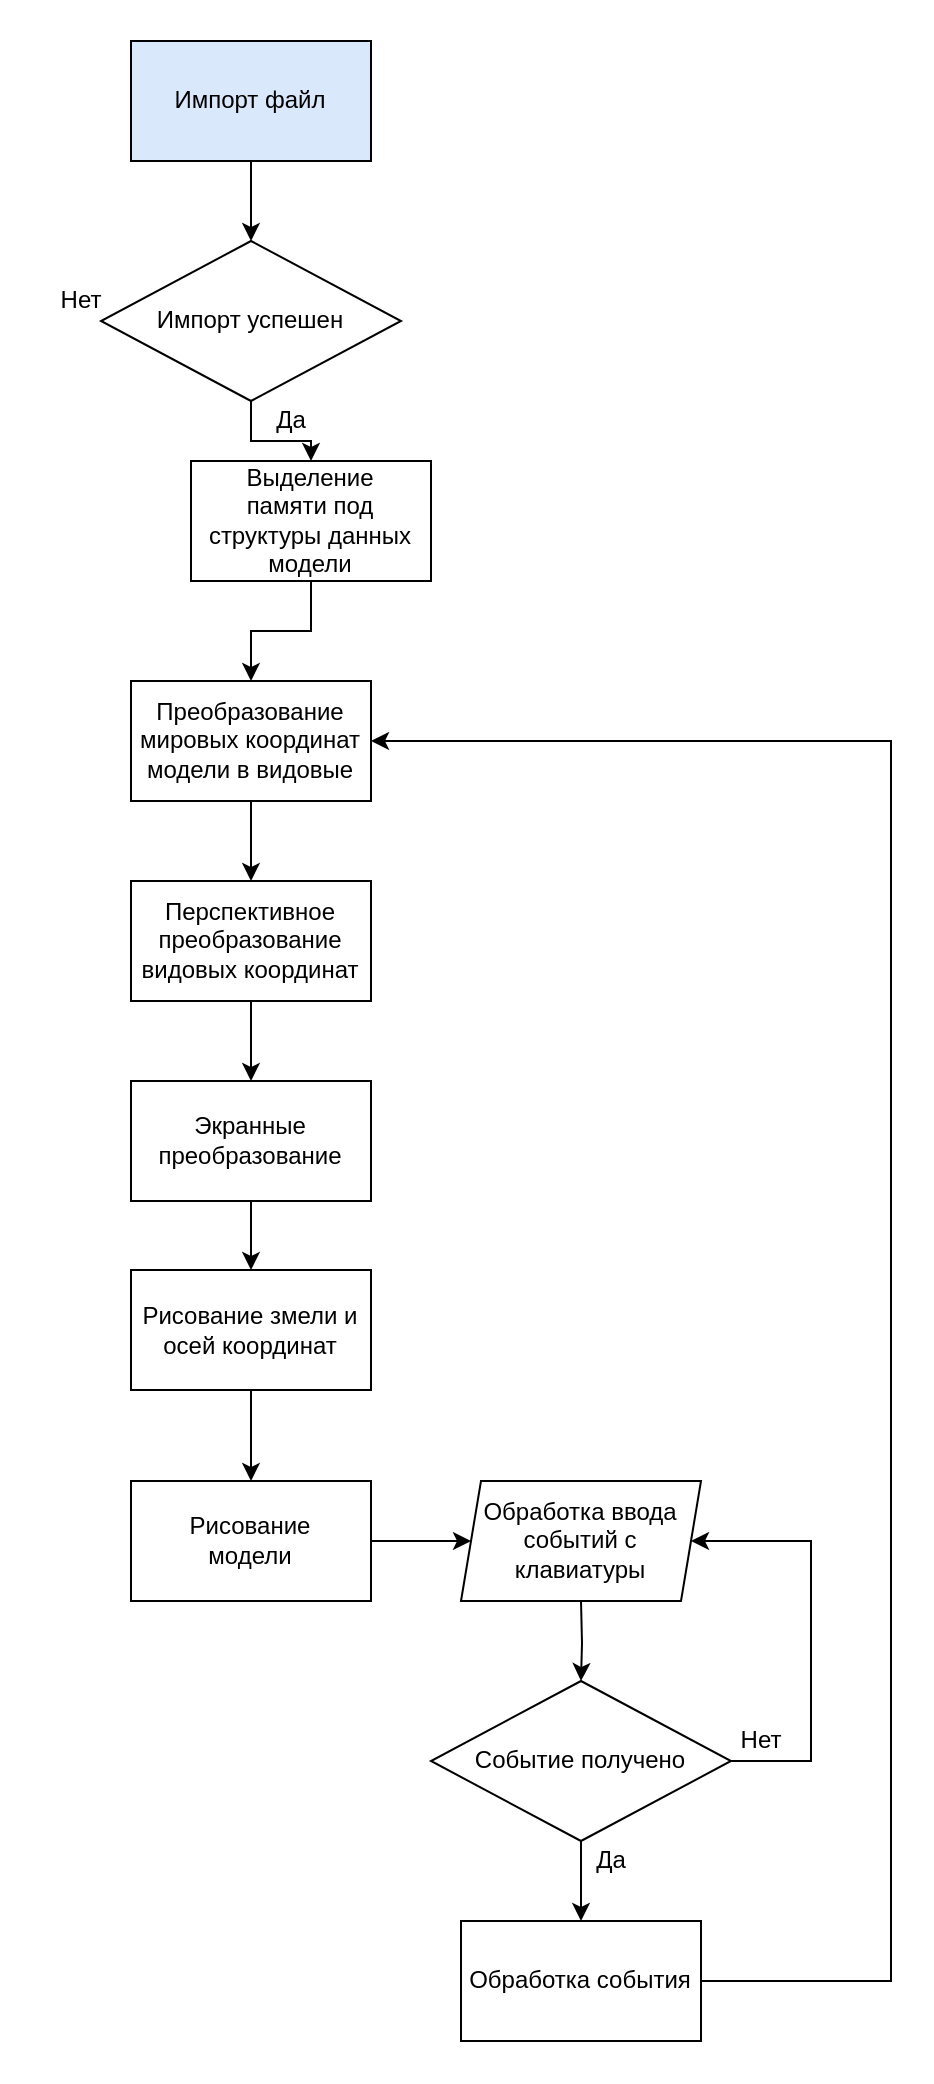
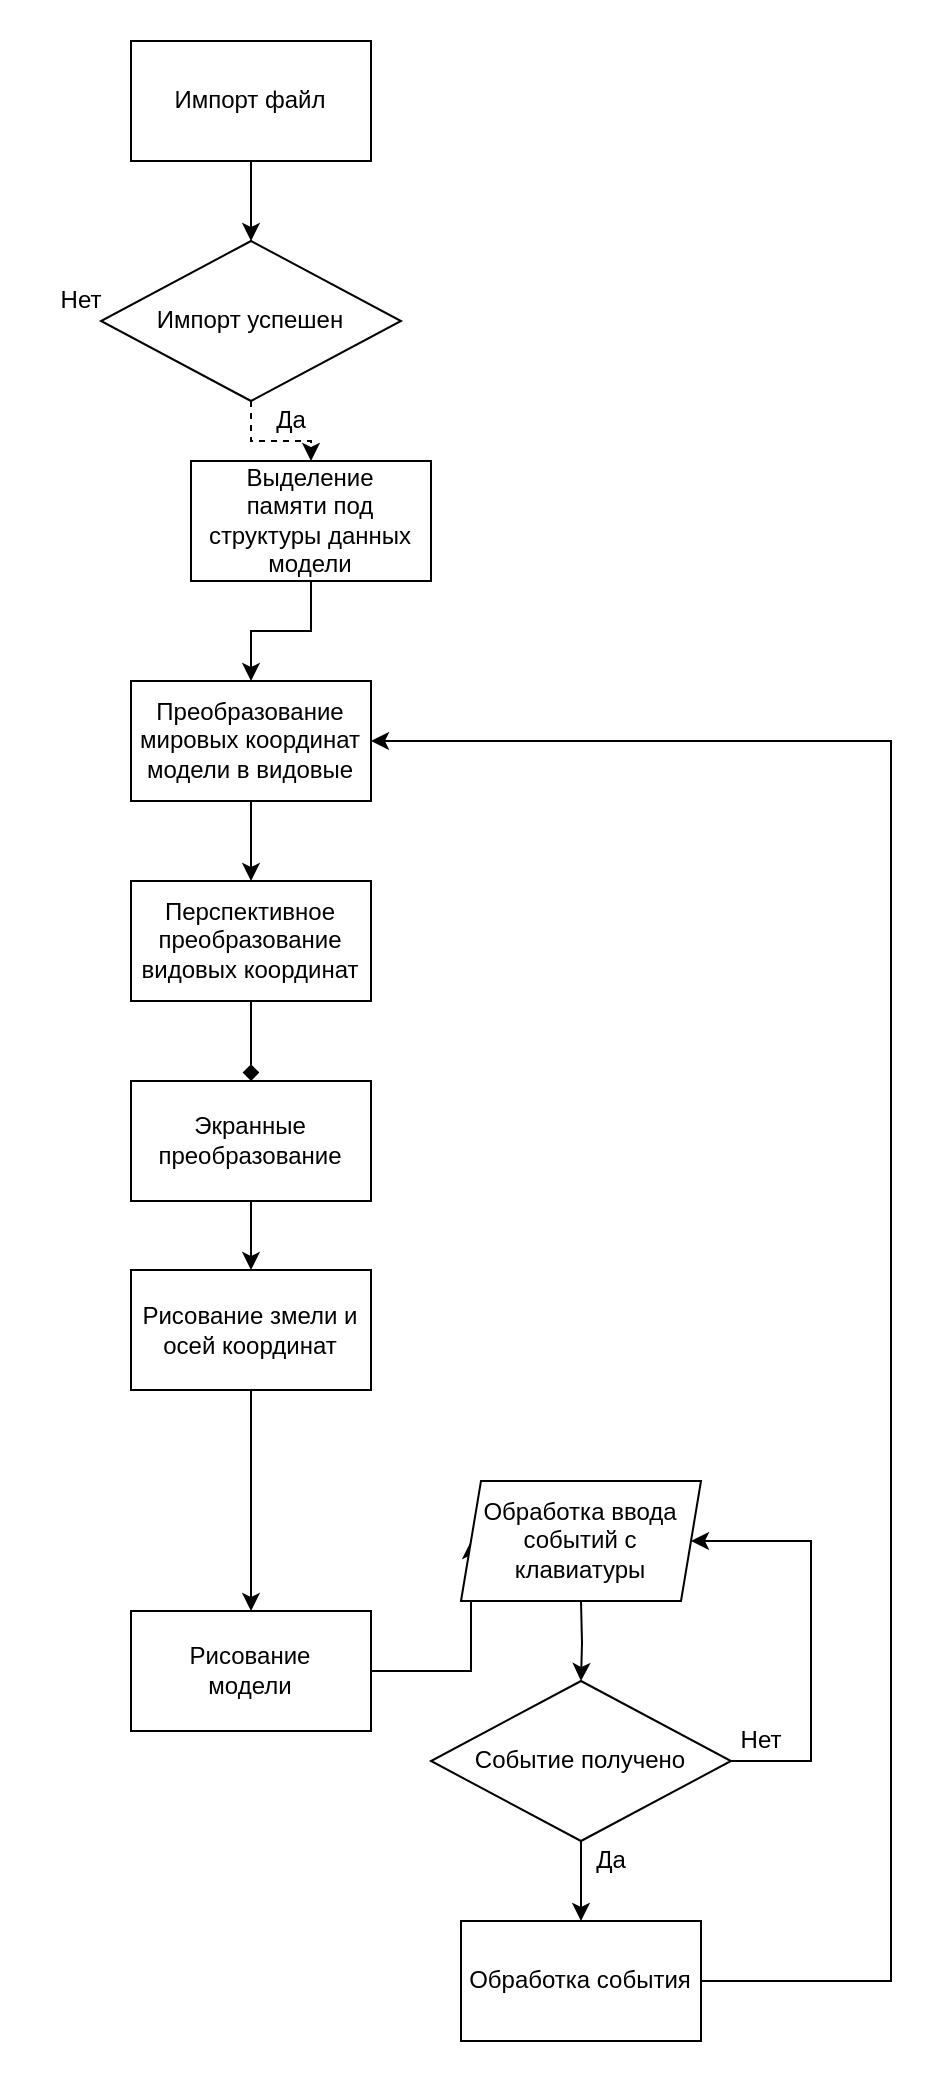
node "Импорт файл": fillcolor #dae8fc -> #ffffff
edge "Импорт успешен" -> "Выделение памяти под структуры данных модели": style solid -> dashed
edge "Перспективное преобразование видовых координат" -> "Экранные преобразование": arrowhead classic -> diamond
node "Рисование модели": moved (251, 1541) -> (251, 1671)
